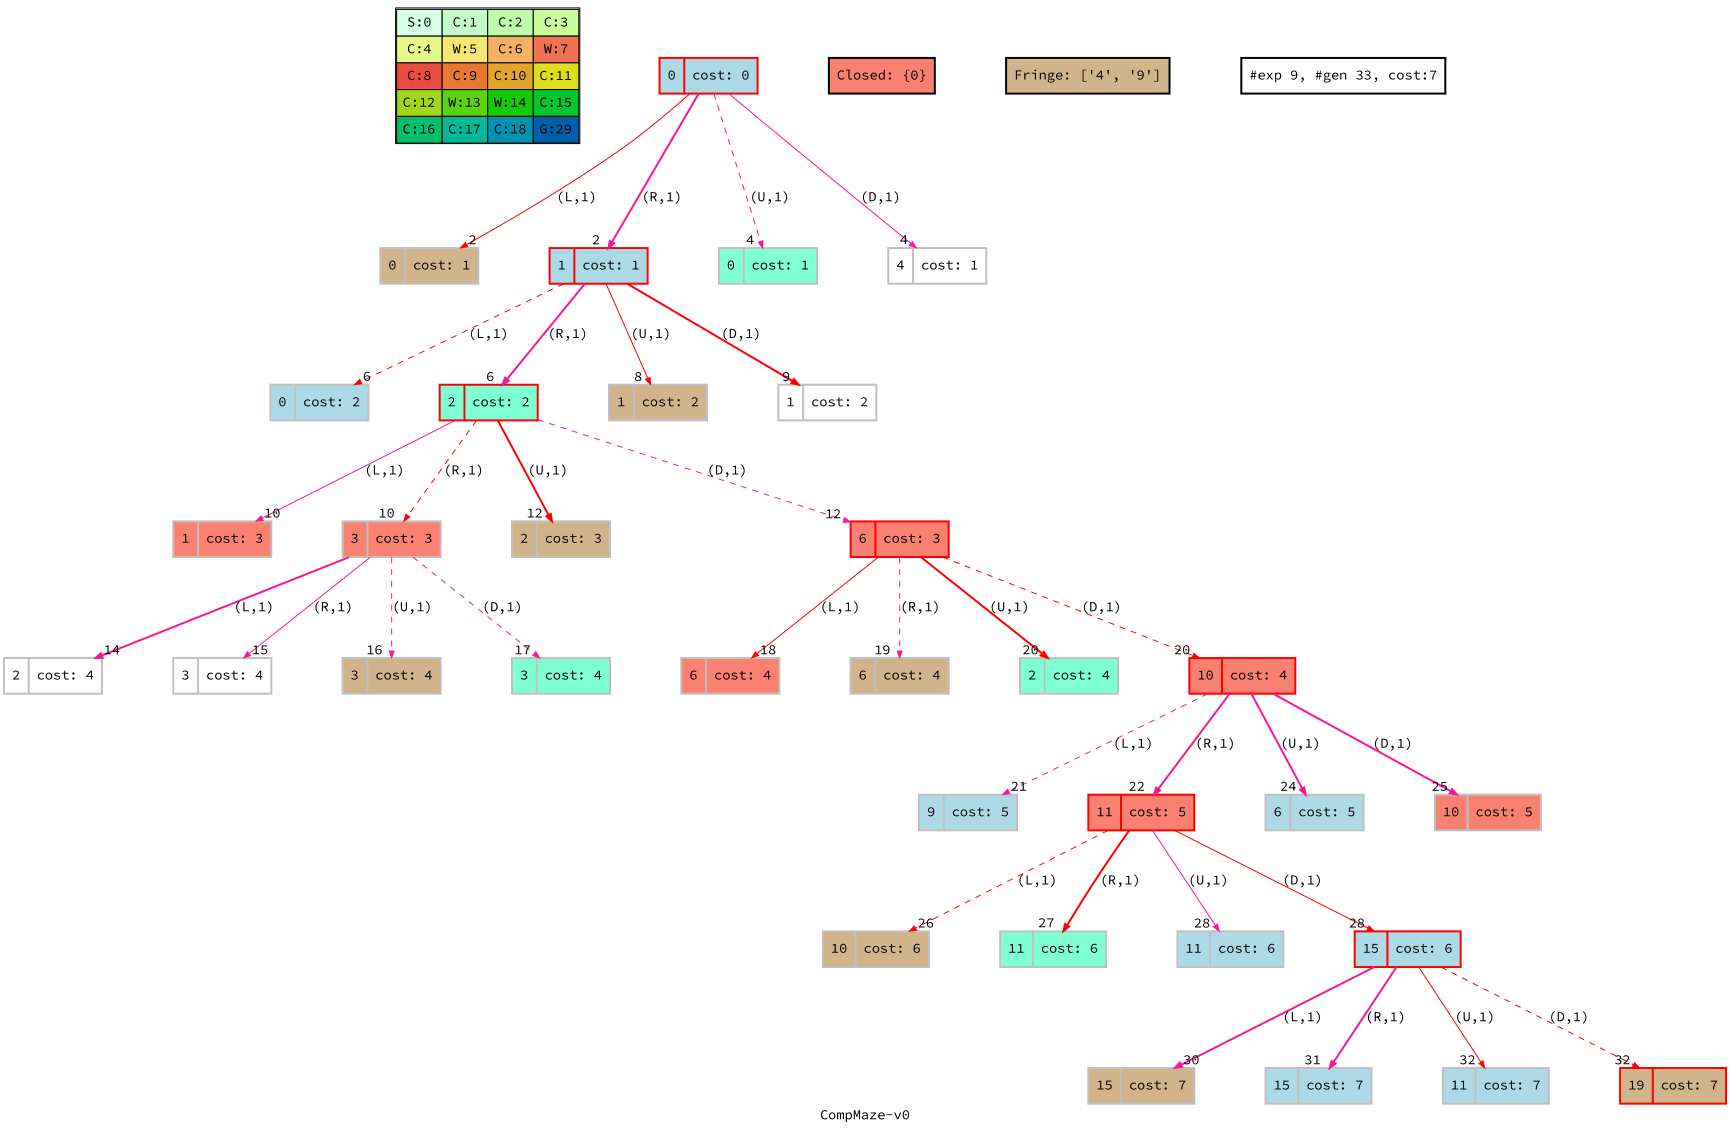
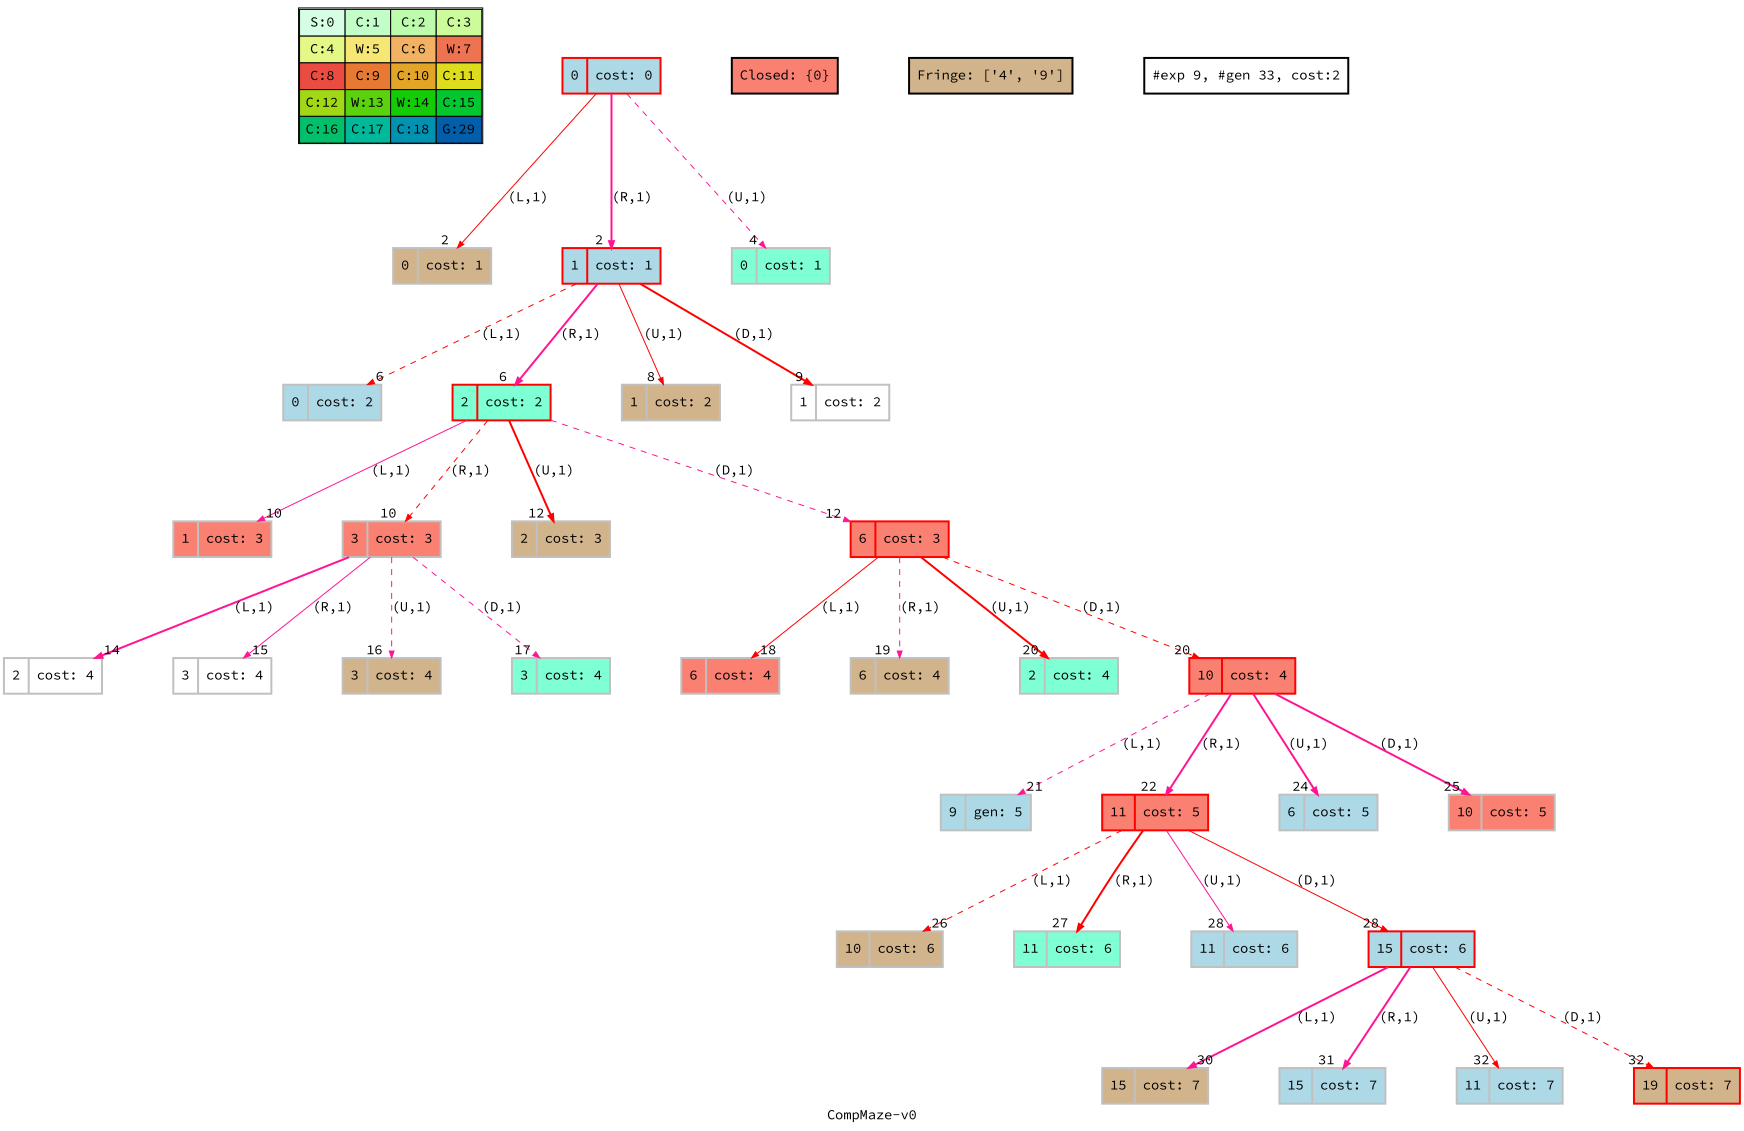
node "#exp 9, #gen 33, cost:7": label "#exp 9, #gen 33, cost:7" -> "#exp 9, #gen 33, cost:2"
node "4": removed
node "9": text "cost: 5" -> "gen: 5"
